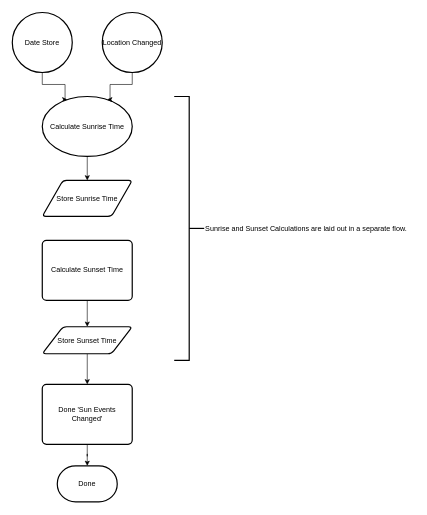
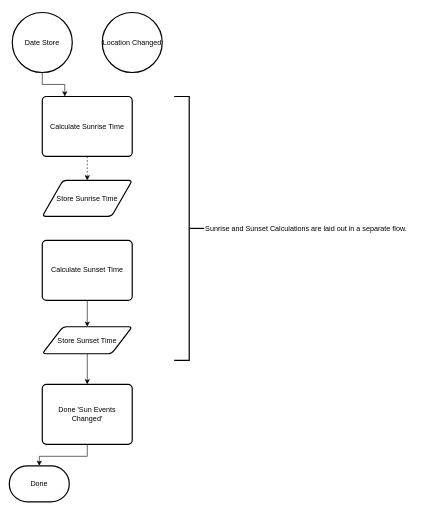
edge "Location Changed" -> "Calculate Sunrise Time": removed
node "Calculate Sunrise Time": shape ellipse -> rounded rectangle
edge "Calculate Sunrise Time" -> "Store Sunrise Time": style solid -> dashed
node "Done": moved (87, 484) -> (39, 484)
